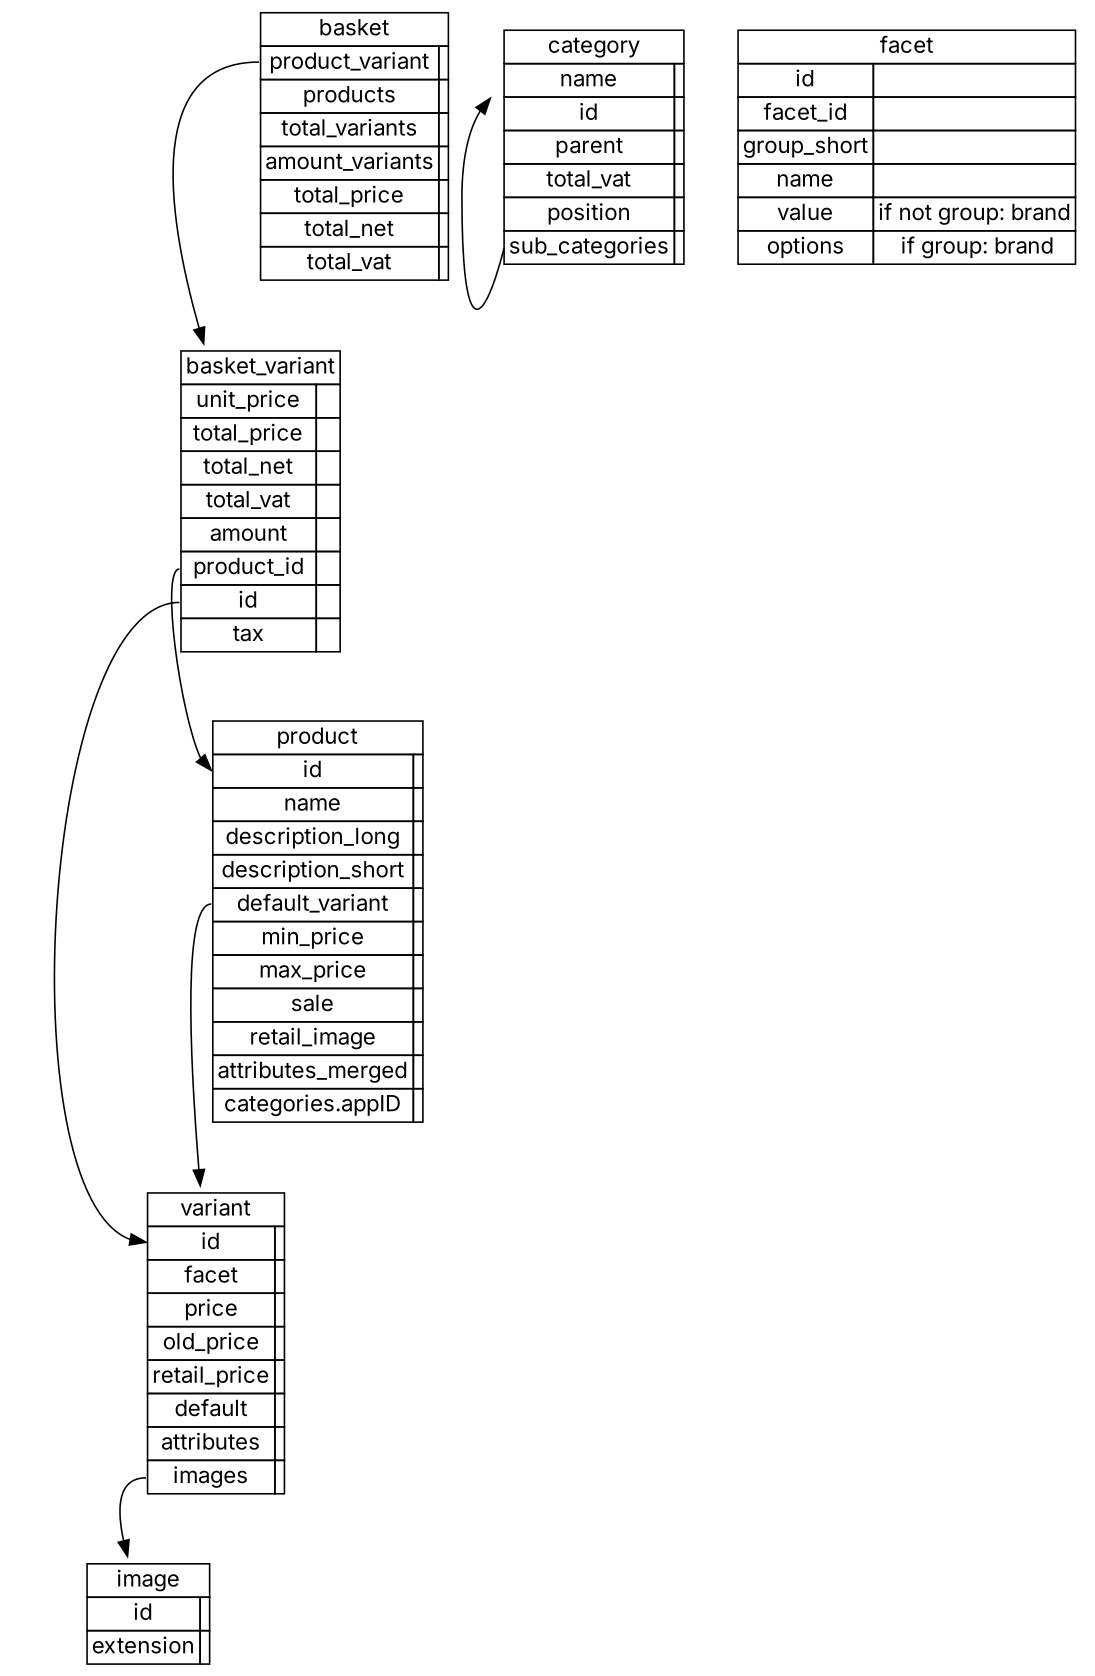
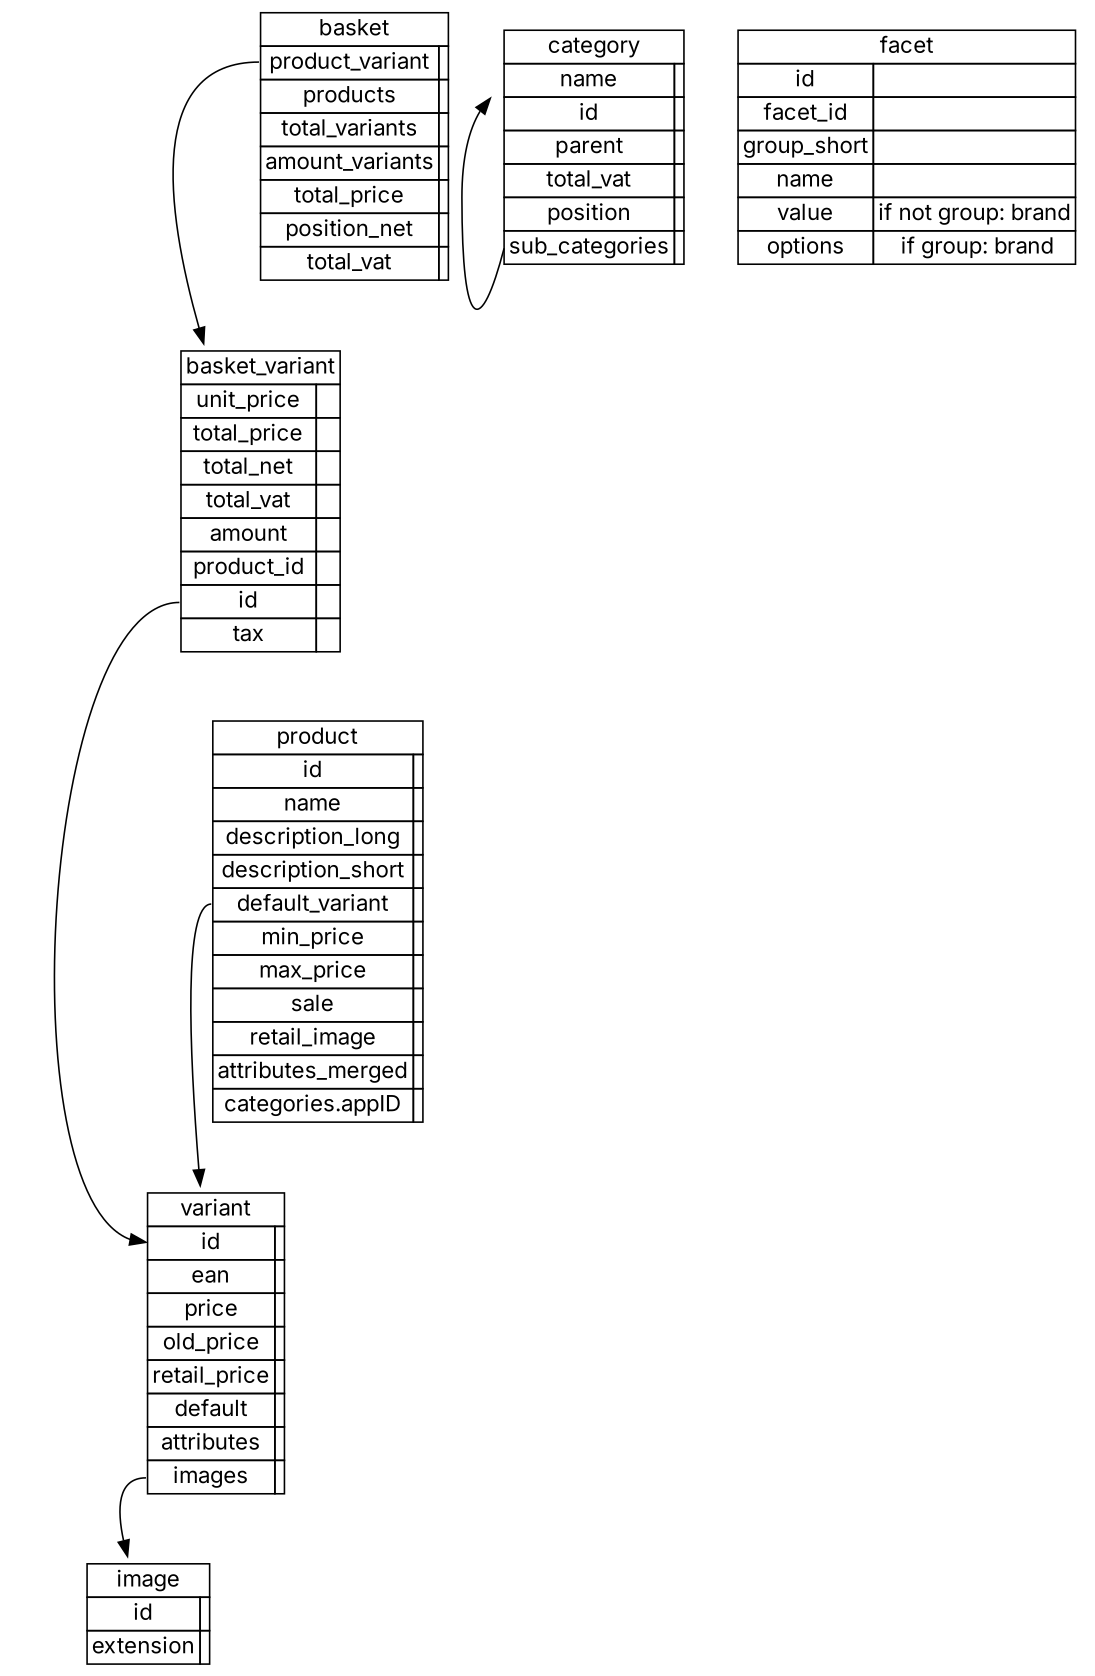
node "basket": text "total_net" -> "position_net"
edge "basket_variant" -> "product": removed
node "variant": text "facet" -> "ean"
